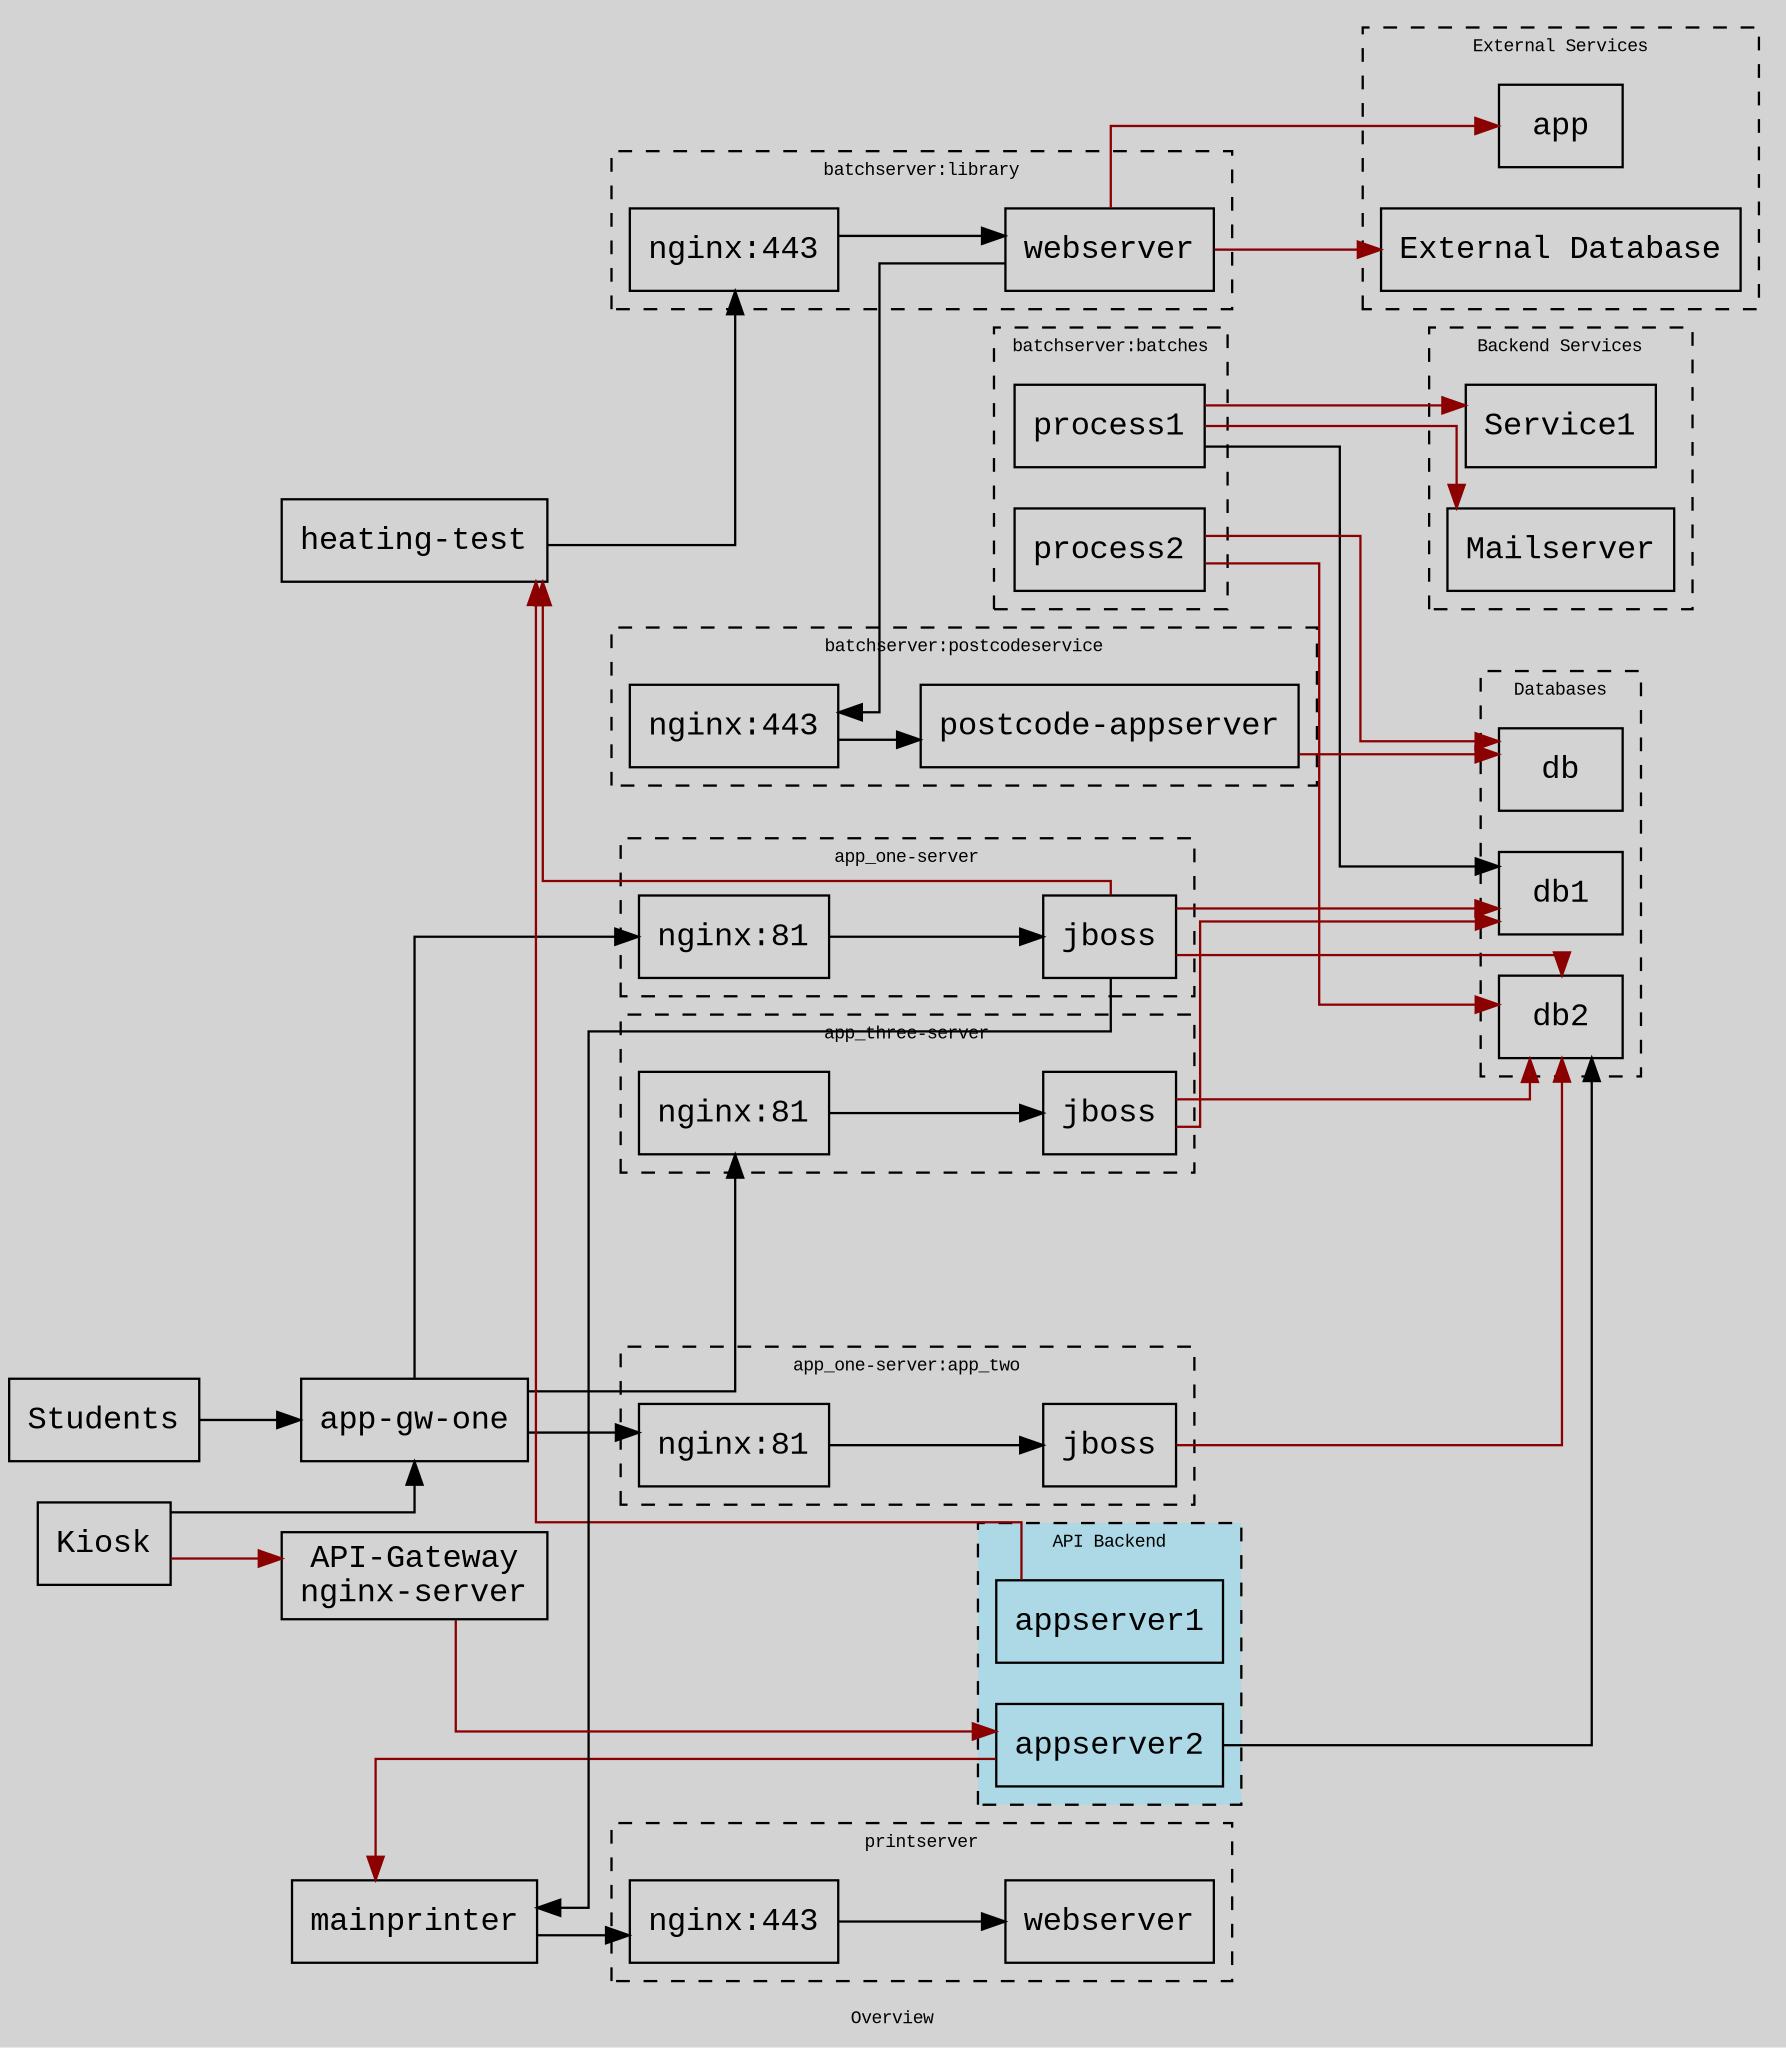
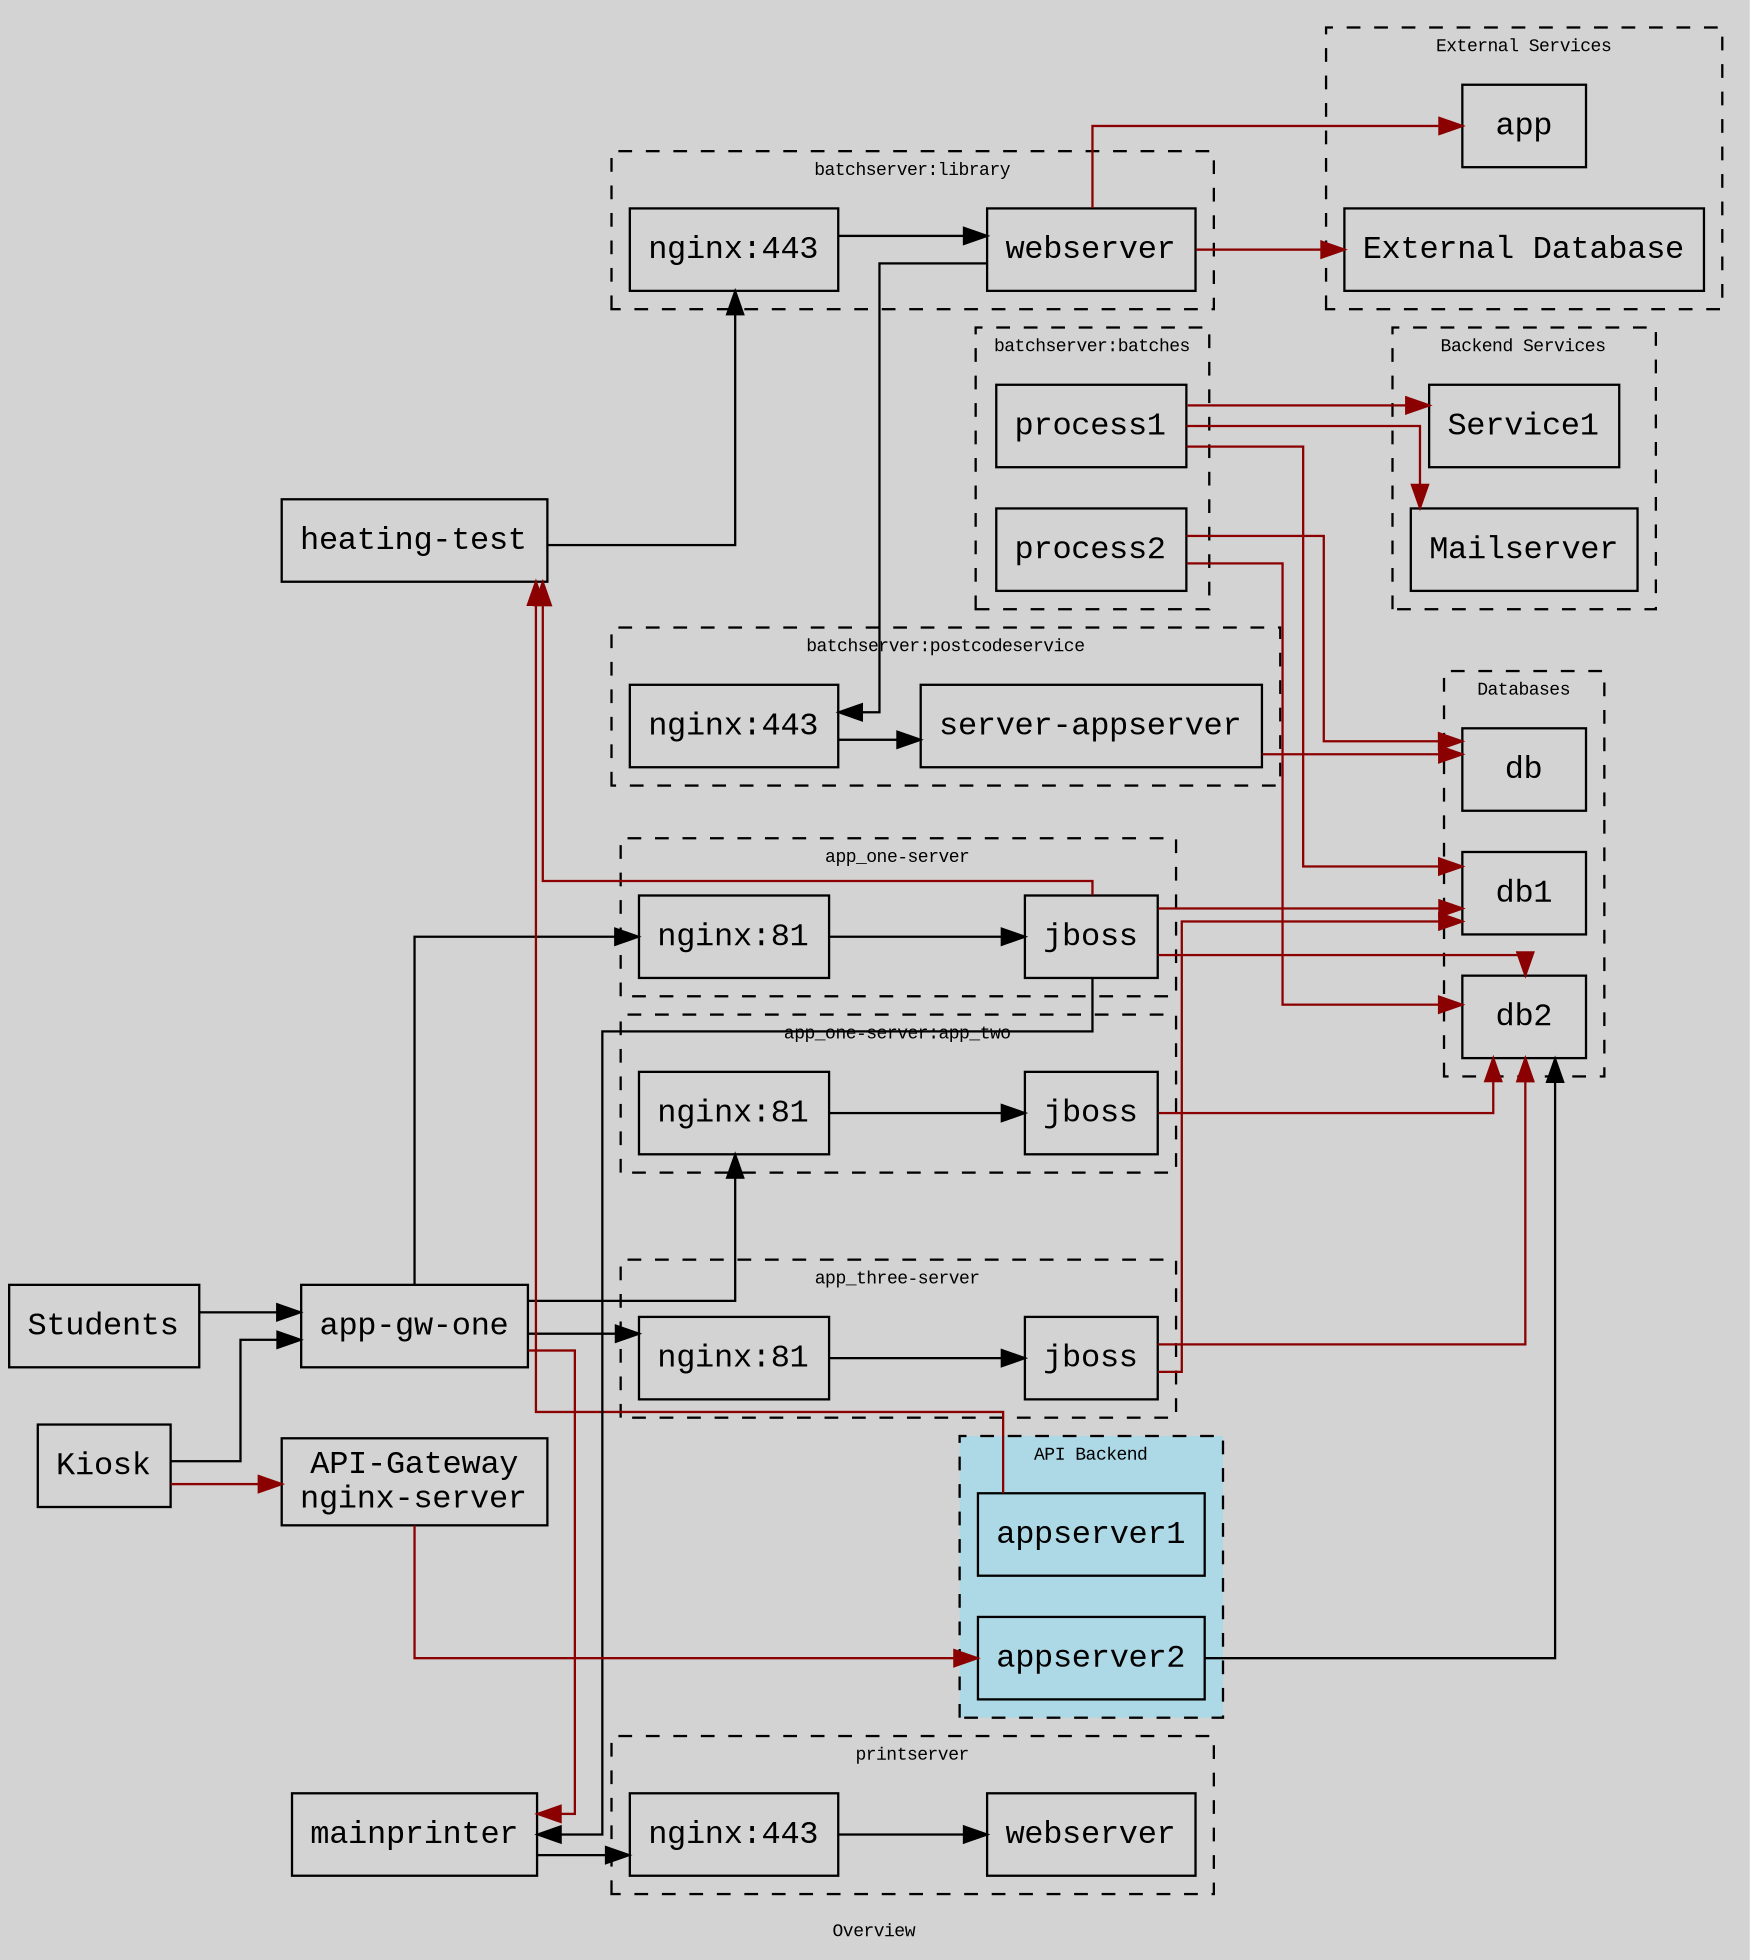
edge "process1" -> "db1": color black -> #8b0000
node "postcode-appserver": label "postcode-appserver" -> "server-appserver"
edge "appserver2" -> "mainprinter": now "app-gw-one" -> "mainprinter"
